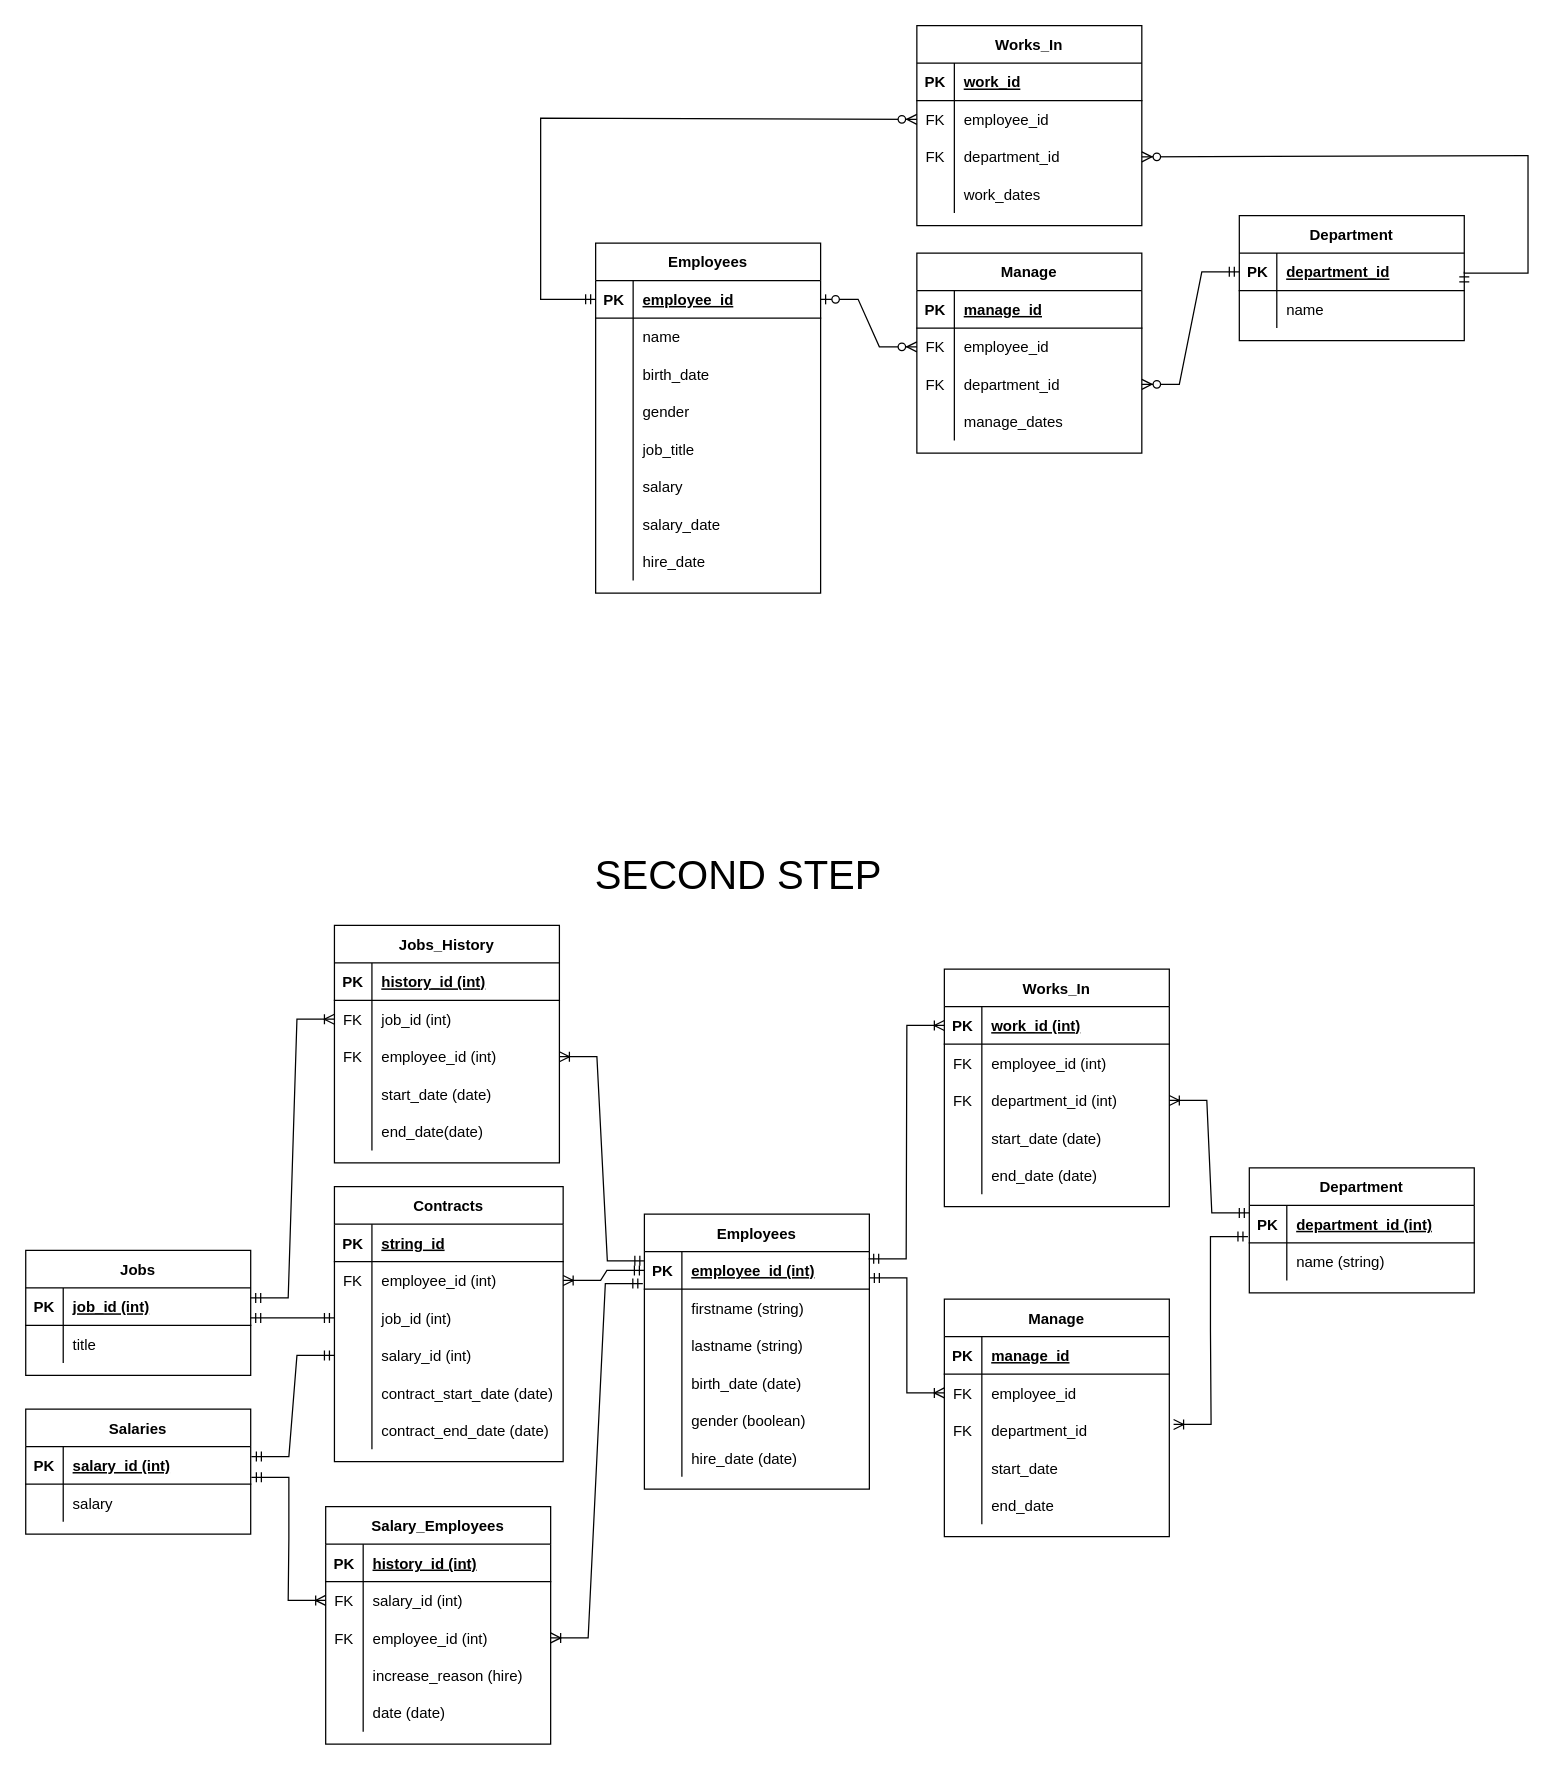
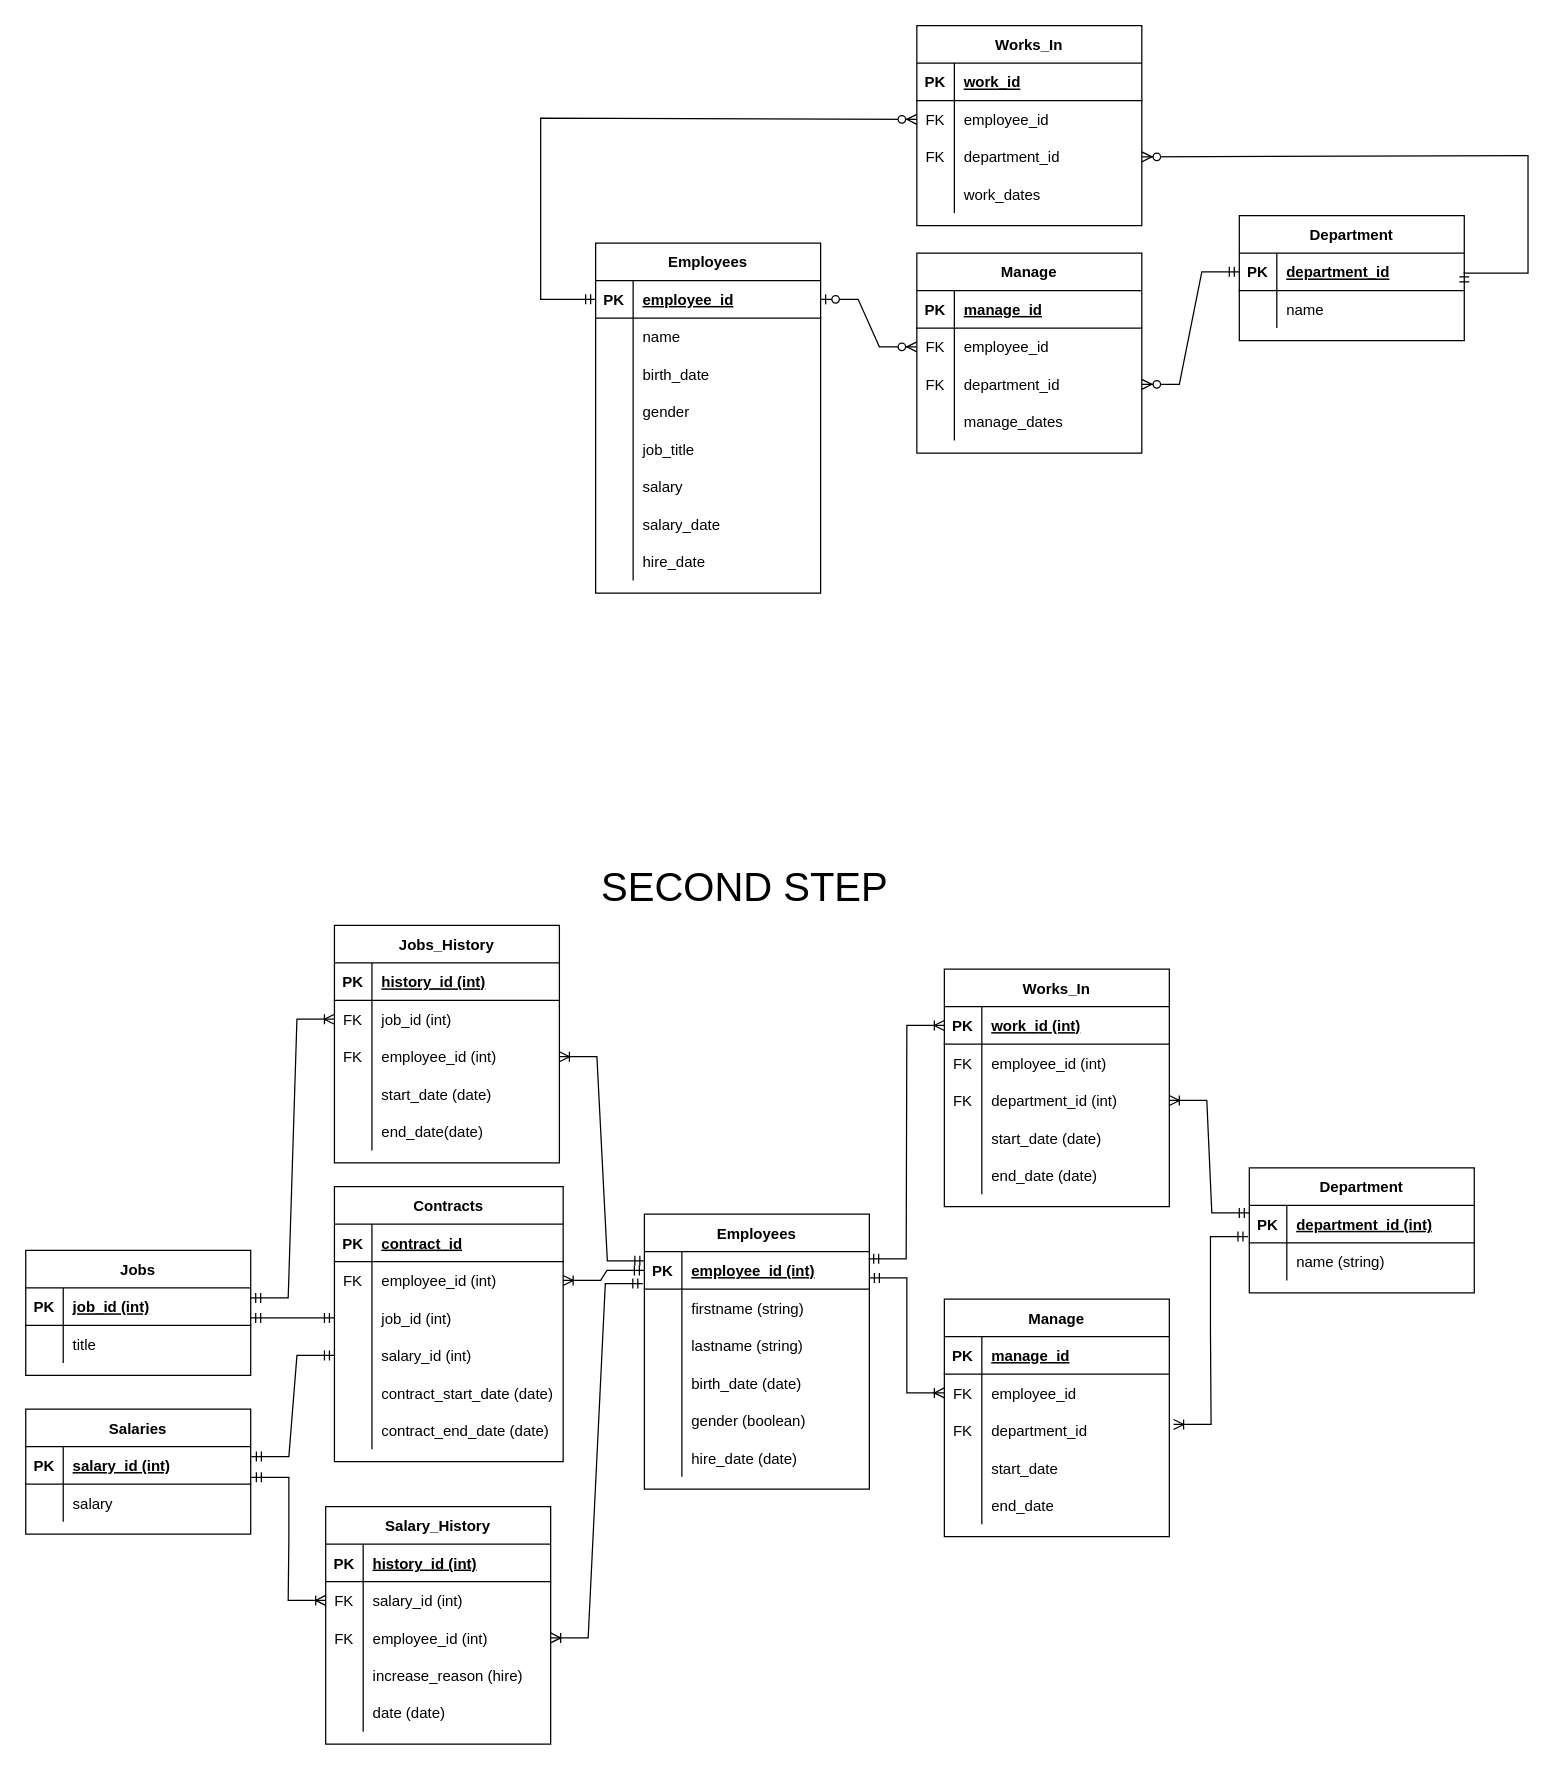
node "SECOND STEP": moved (738, 876) -> (744, 888)
node "string_id": label "string_id" -> "contract_id"
node "Salary_Employees": label "Salary_Employees" -> "Salary_History"
